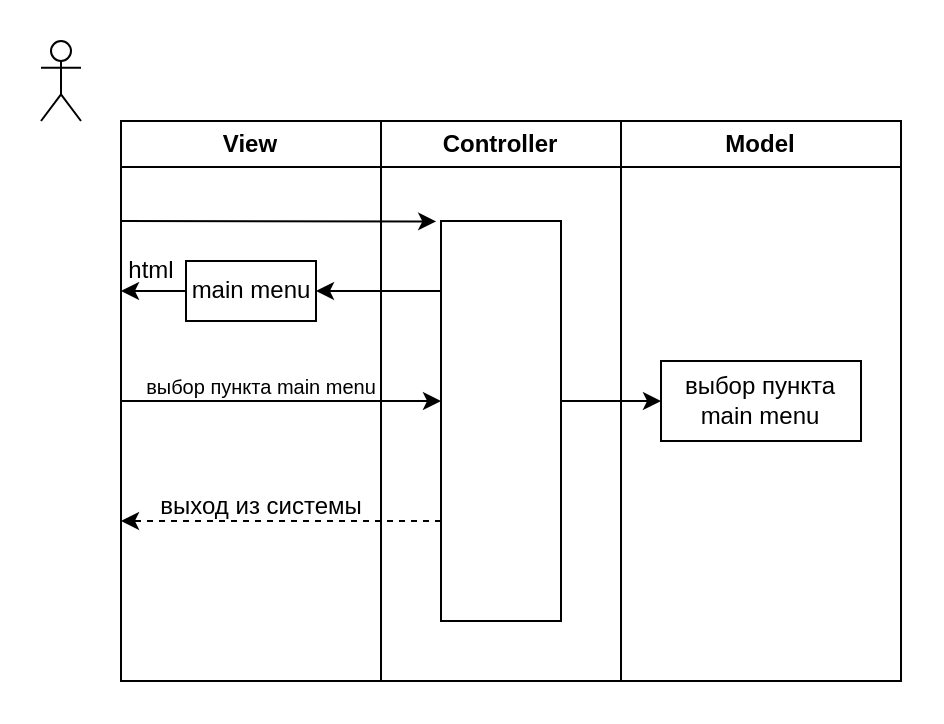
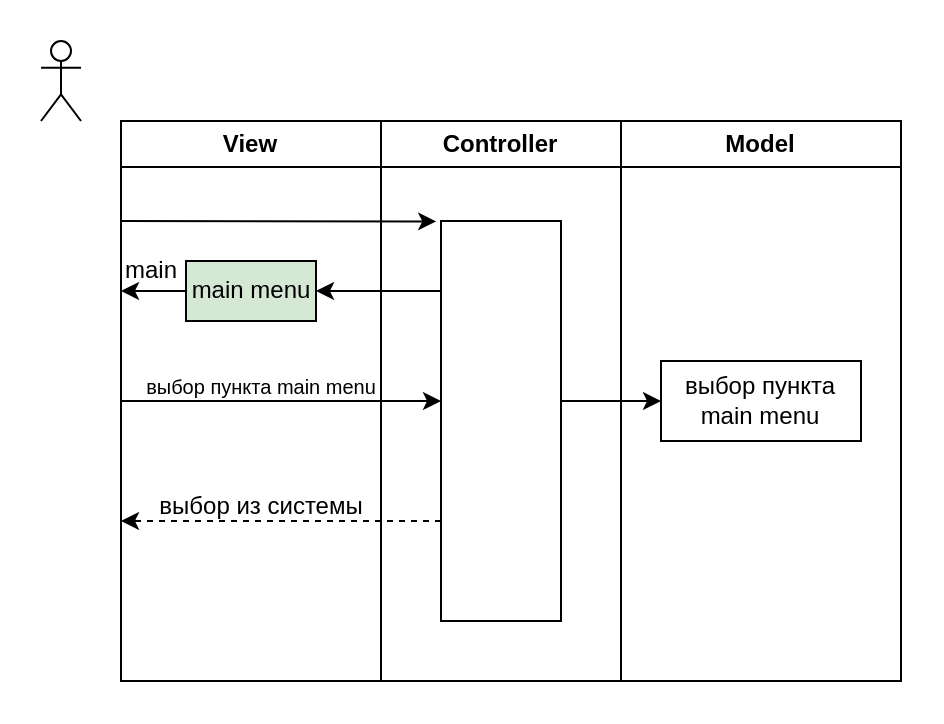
node "html": label "html" -> "main"
node "main menu": fillcolor #ffffff -> #d5e8d4
node "выход из системы": label "выход из системы" -> "выбор из системы"
